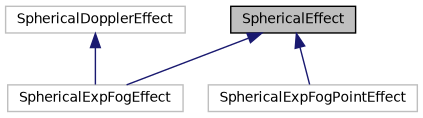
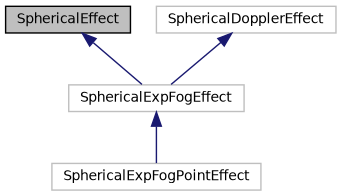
edge "SphericalExpFogPointEffect" -> "SphericalEffect": now "SphericalExpFogPointEffect" -> "SphericalExpFogEffect"
